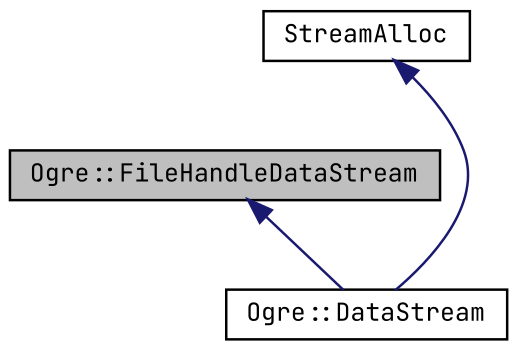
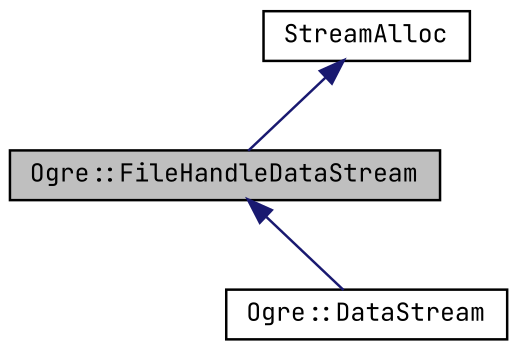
edge "Ogre::DataStream" -> "StreamAlloc": now "Ogre::FileHandleDataStream" -> "StreamAlloc"
